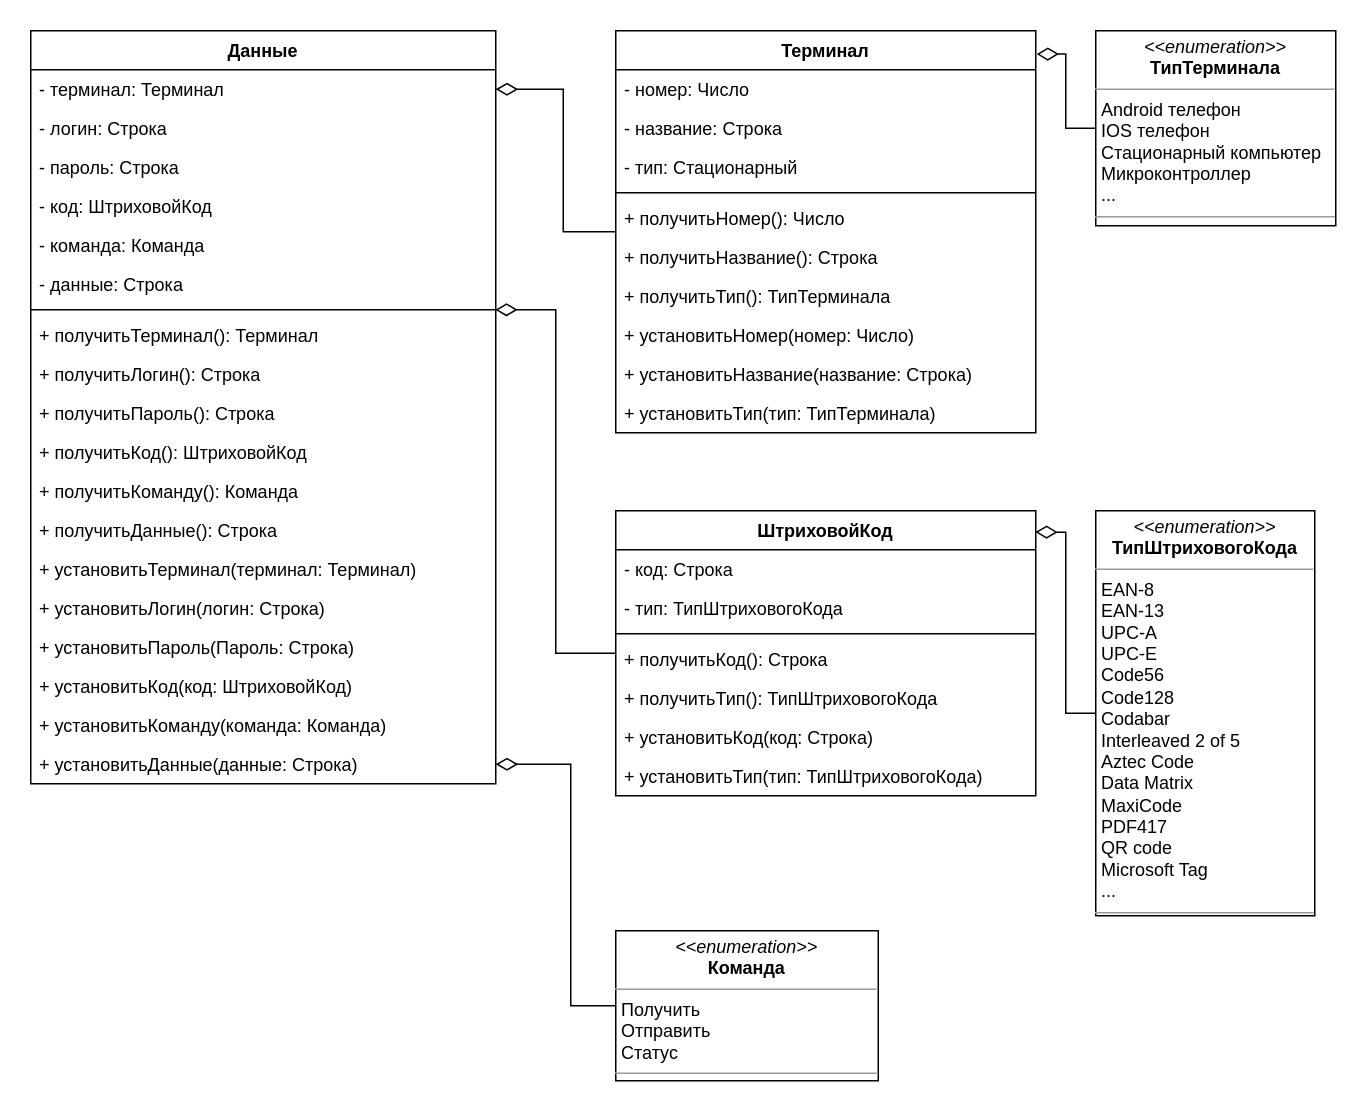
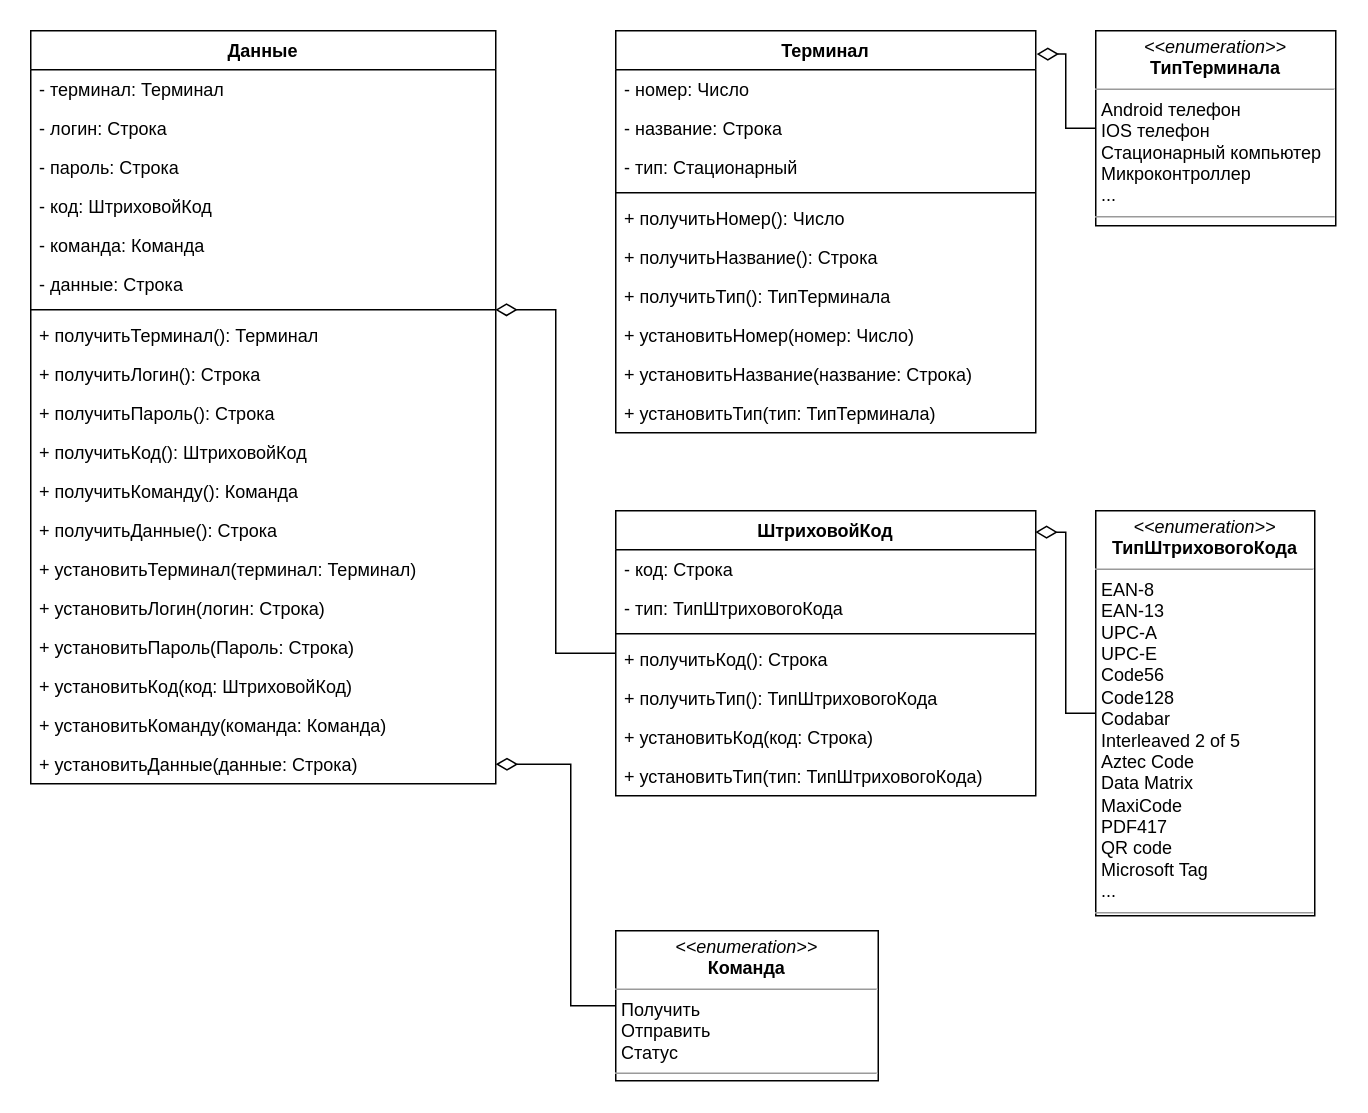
edge "Терминал" -> "- терминал: Терминал": removed
